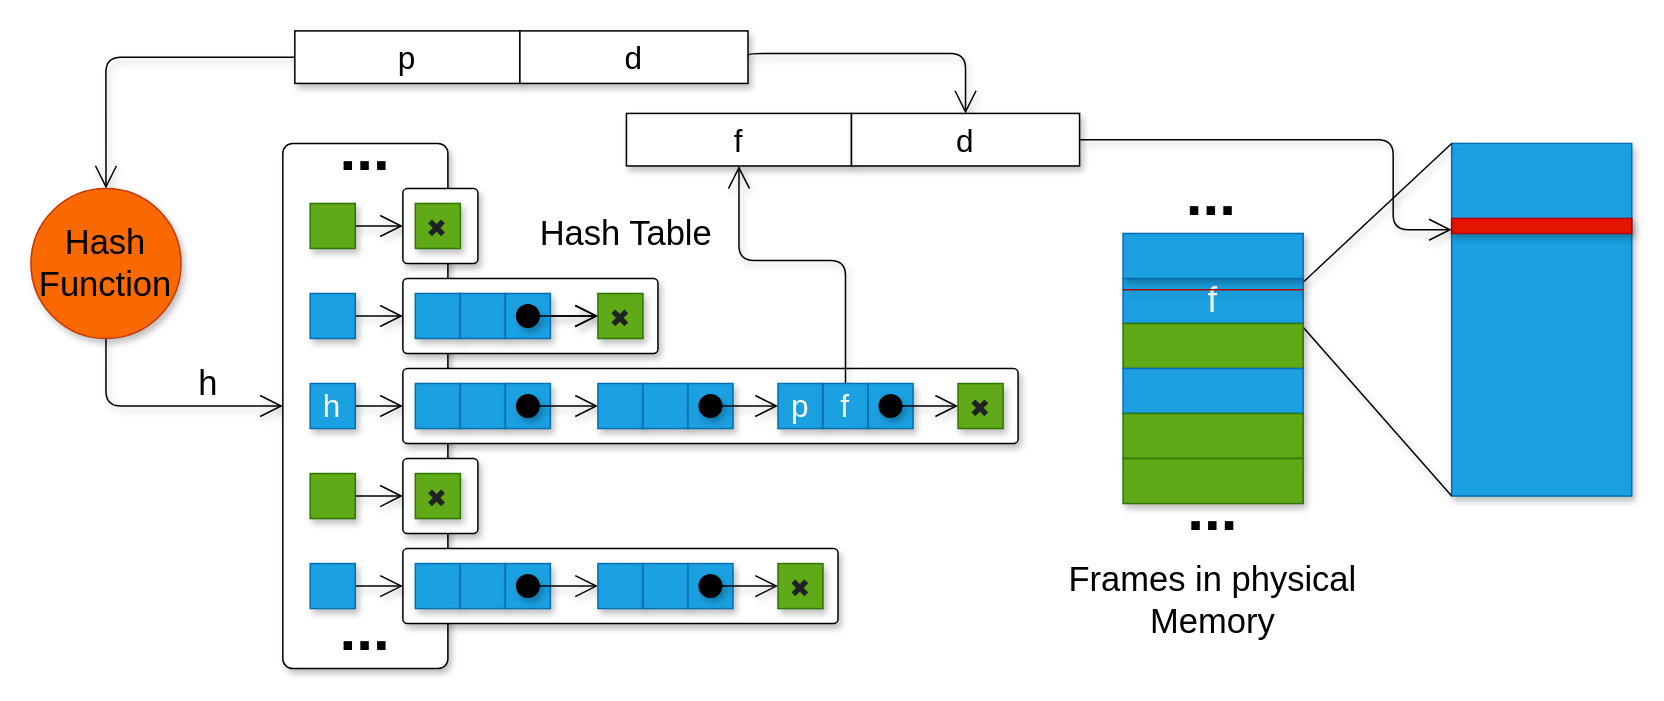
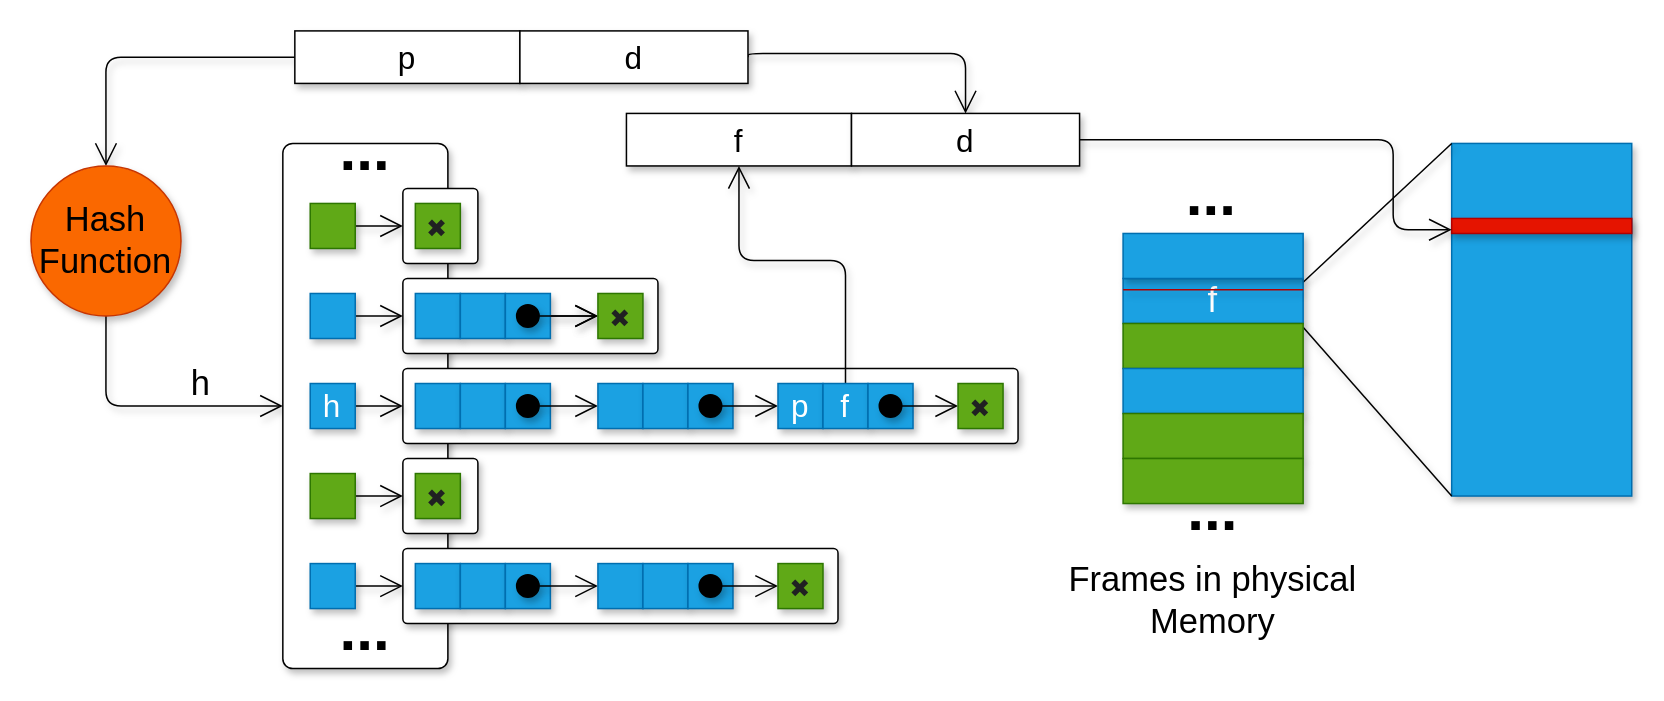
node "Hash Table": removed
node "HashFunction": moved (106, 263) -> (106, 241)
